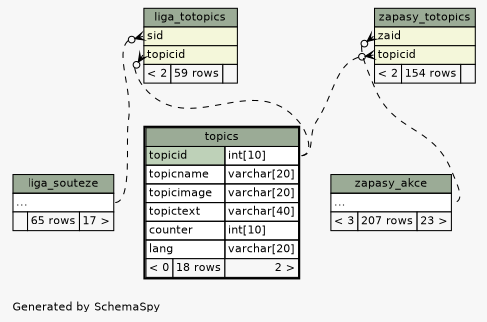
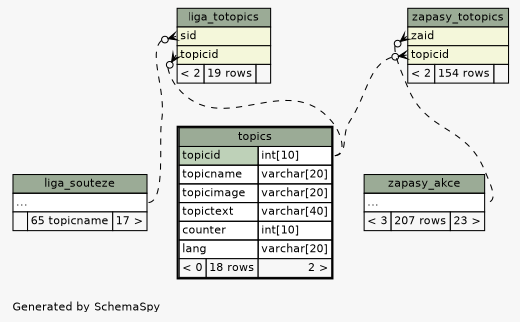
node "liga_totopics": text "59 rows" -> "19 rows"
node "liga_souteze": text "65 rows" -> "65 topicname"
